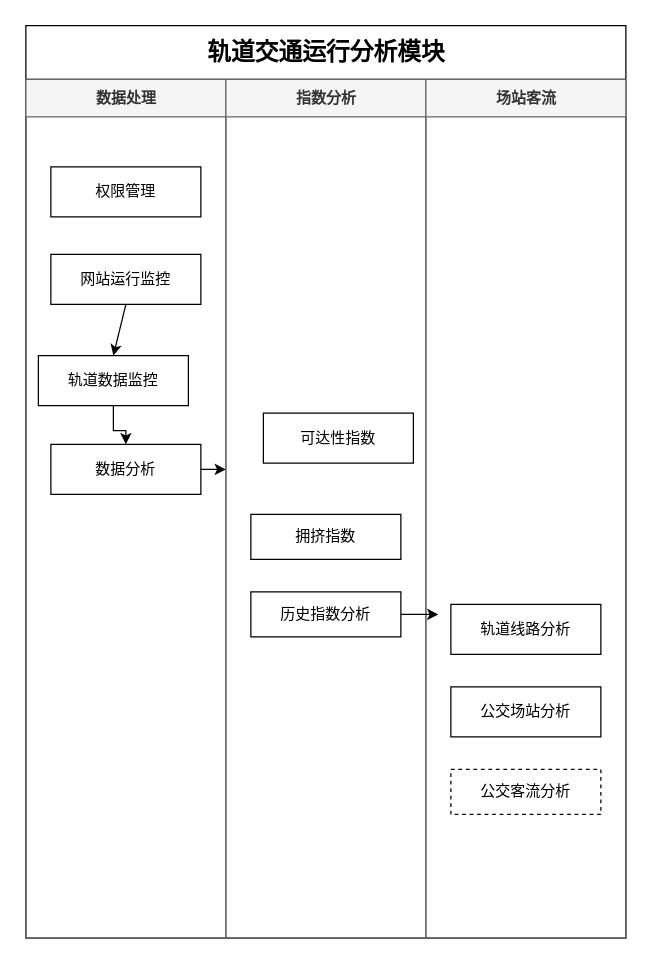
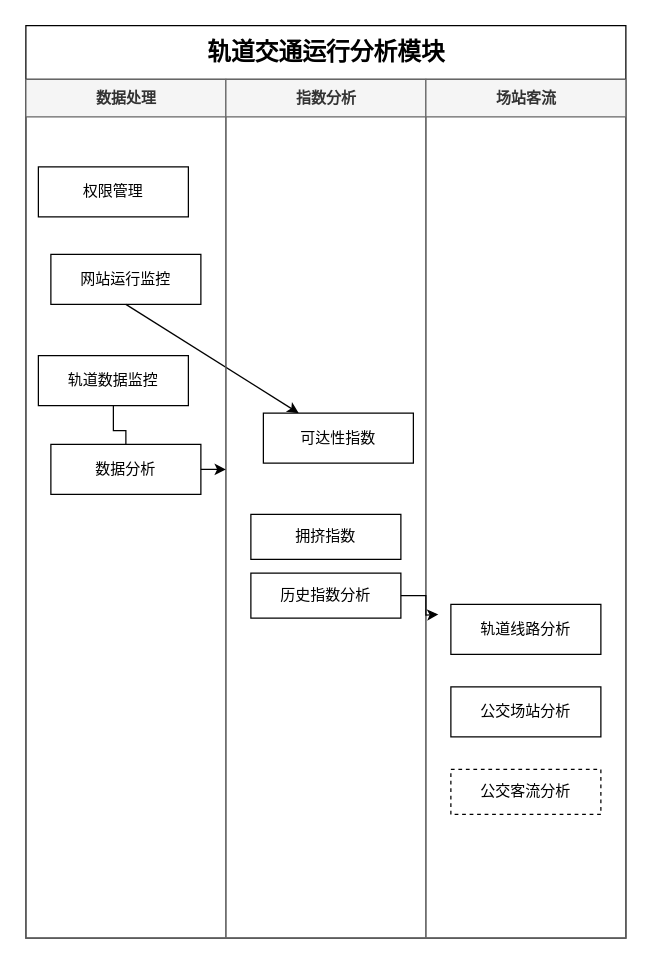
node "权限管理": moved (126, 192) -> (113, 192)
edge "网站运行监控" -> "轨道数据监控": now "网站运行监控" -> "可达性指数"
edge "轨道数据监控" -> "数据分析": arrowhead classic -> none
node "历史指数分析": moved (326, 614) -> (326, 596)
